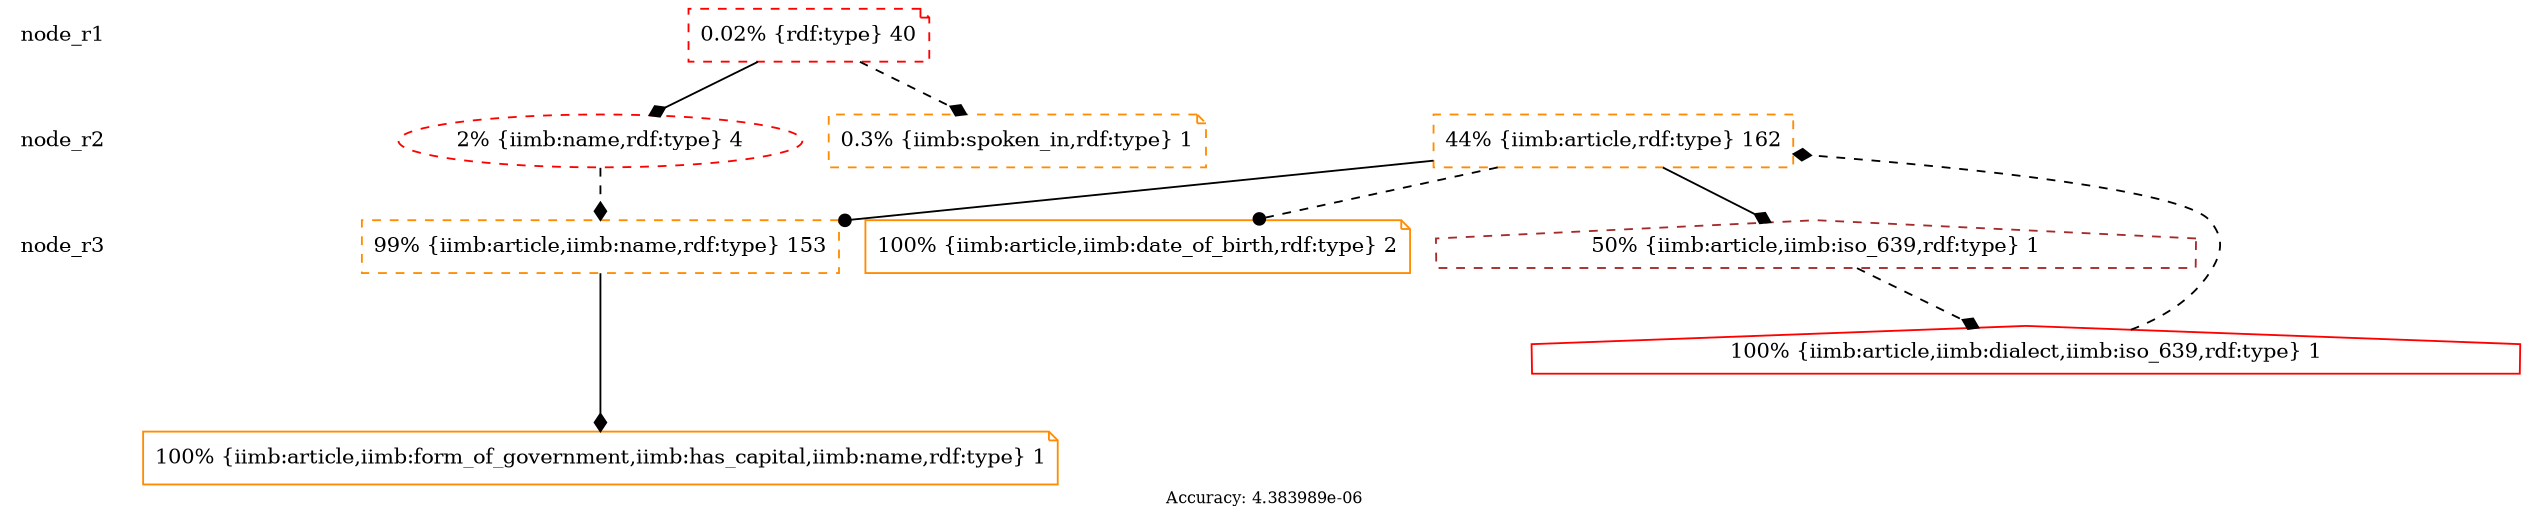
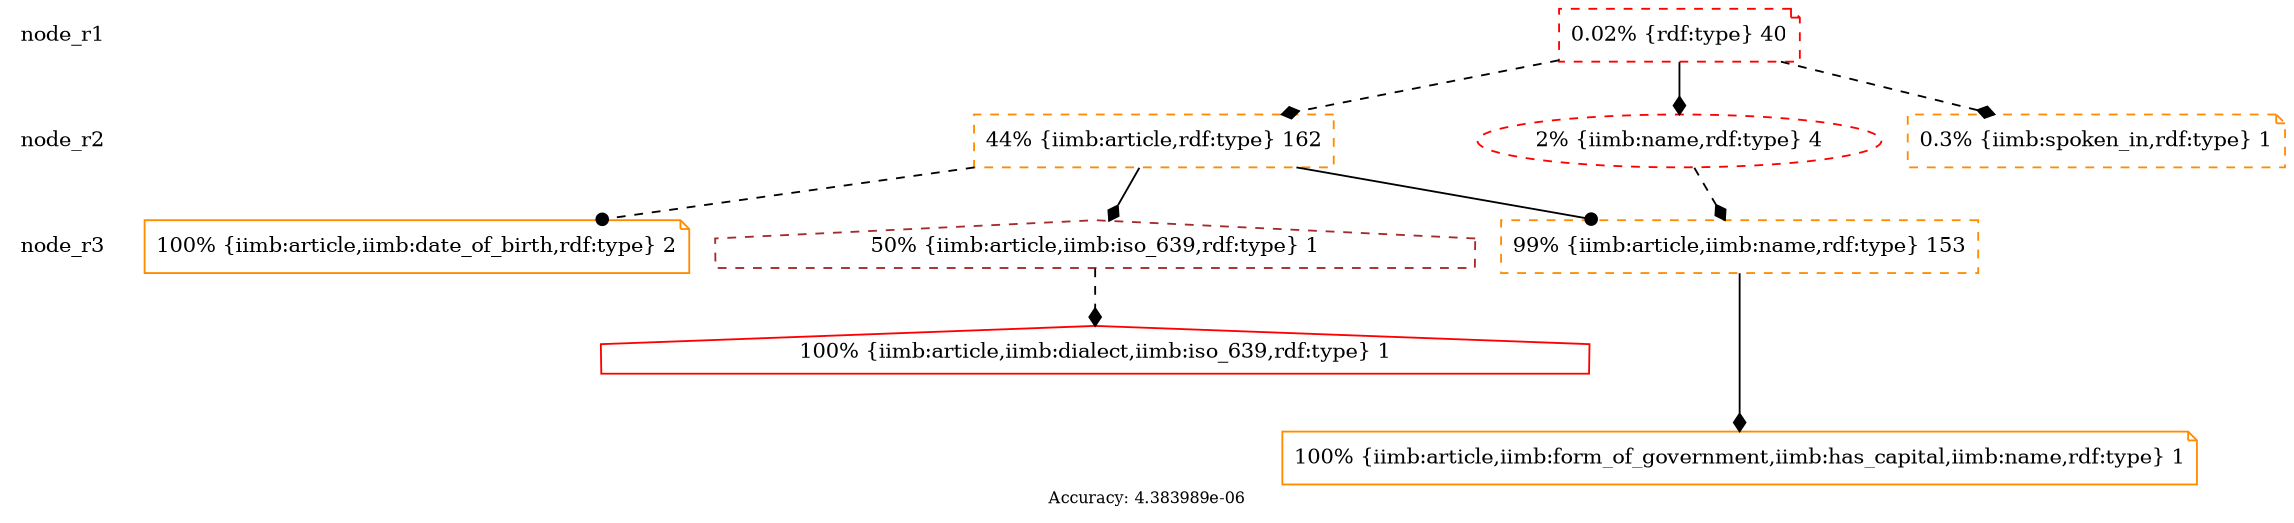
edge "100% {iimb:article,iimb:dialect,iimb:iso_639,rdf:type} 1" -> "44% {iimb:article,rdf:type} 162": now "0.02% {rdf:type} 40" -> "44% {iimb:article,rdf:type} 162"
